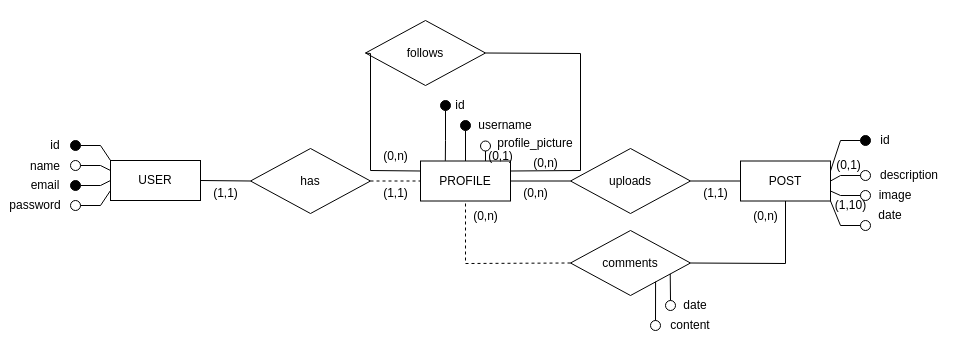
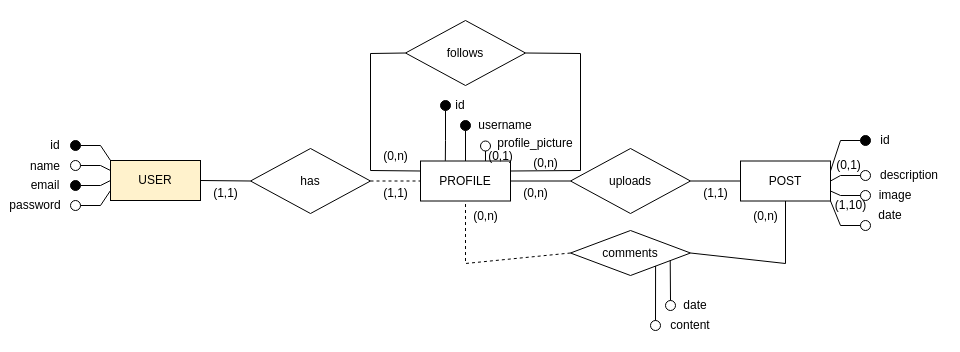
node "follows": moved (426, 53) -> (466, 53)
node "USER": fillcolor #ffffff -> #fff2cc
node "comments": size 120x65 -> 120x45
